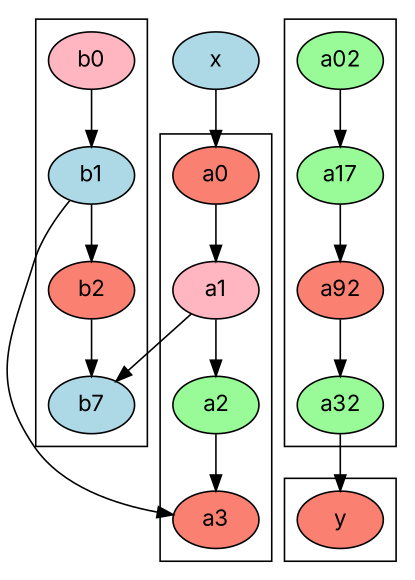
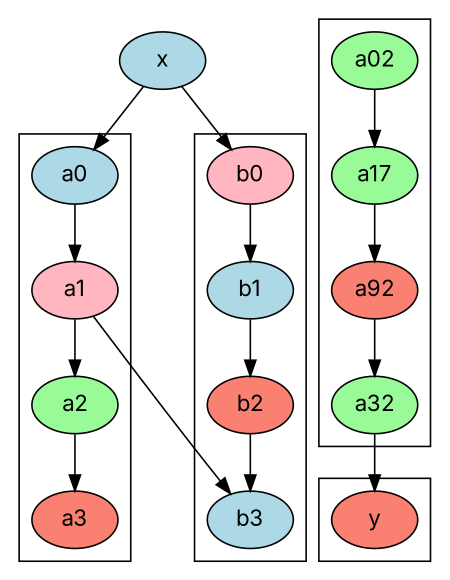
edge "x" -> "b0": added
node "a0": fillcolor salmon -> lightblue
edge "b1" -> "a3": removed
node "b7": label "b7" -> "b3"
